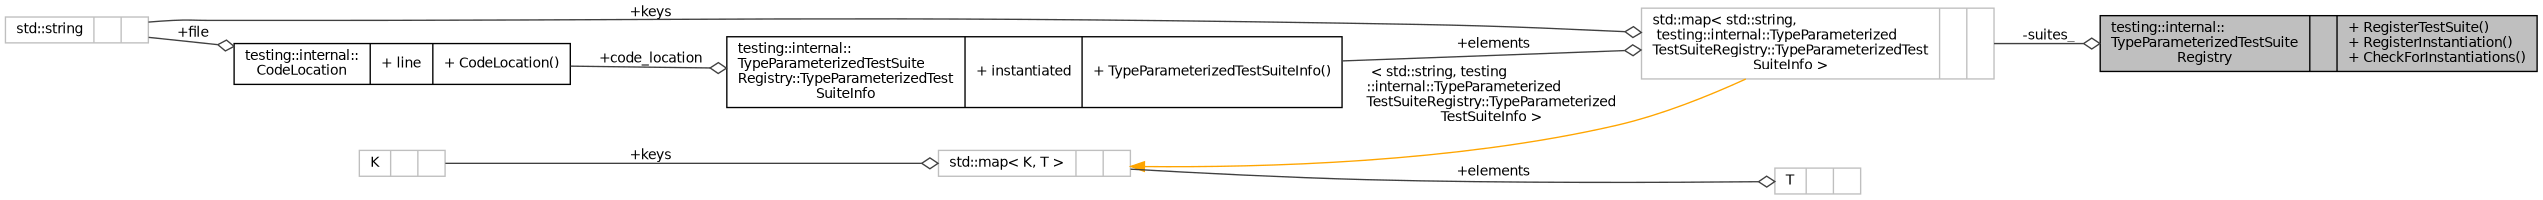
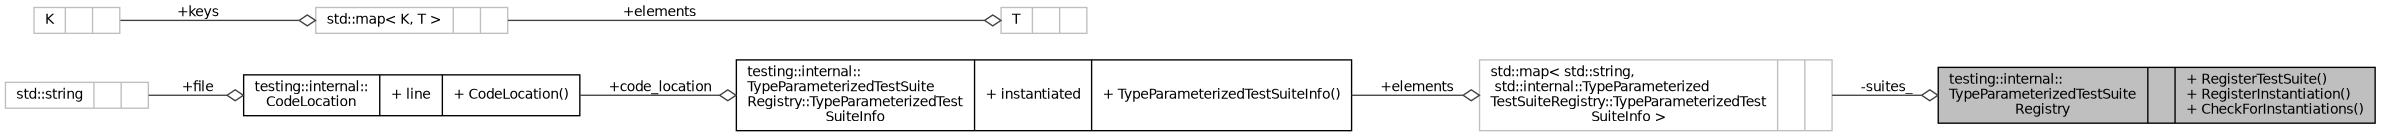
edge "std::string" -> "std::map< std::string,": removed, label "+keys"
node "std::map< std::string,": text "testing::internal::TypeParameterized" -> "std::internal::TypeParameterized"
edge "std::map< std::string," -> "std::map< K, T >": removed, label "< std::string, testing ::internal::TypeParameterized TestSuiteRegistry::TypeParameterized TestSuiteInfo >"
